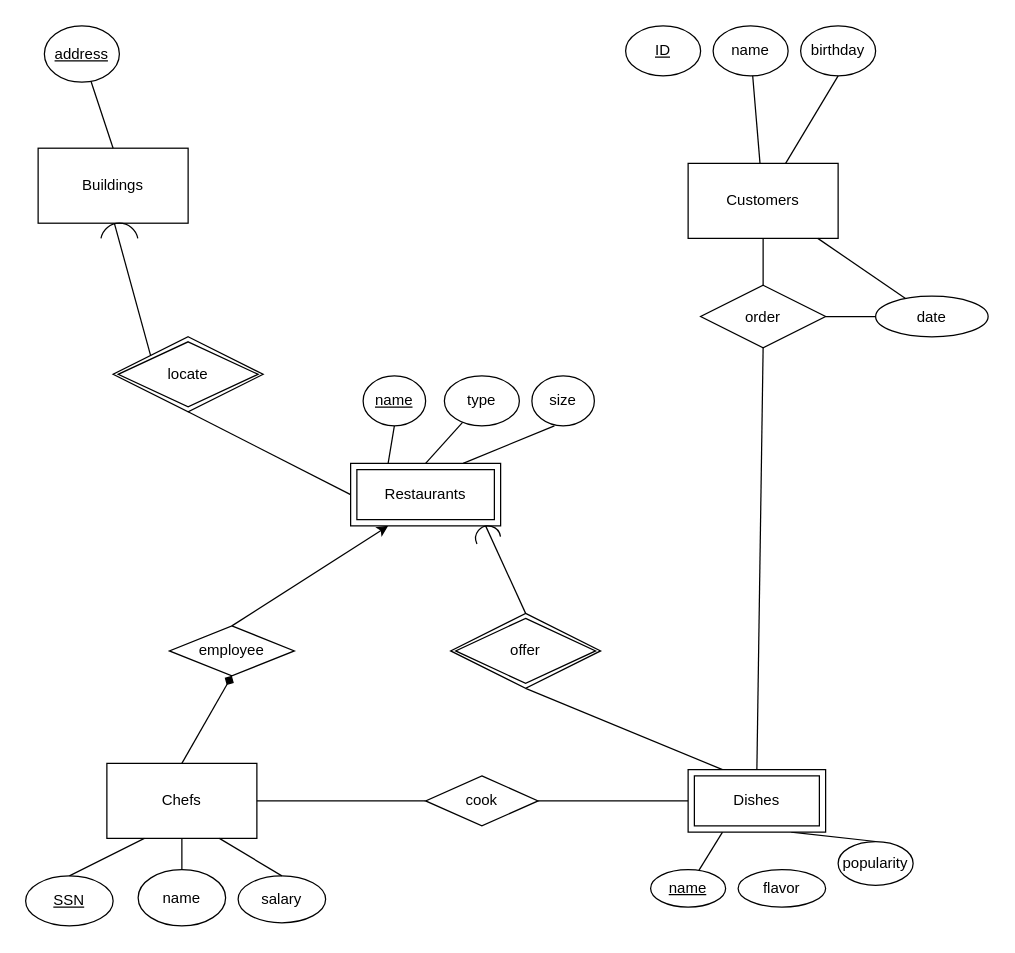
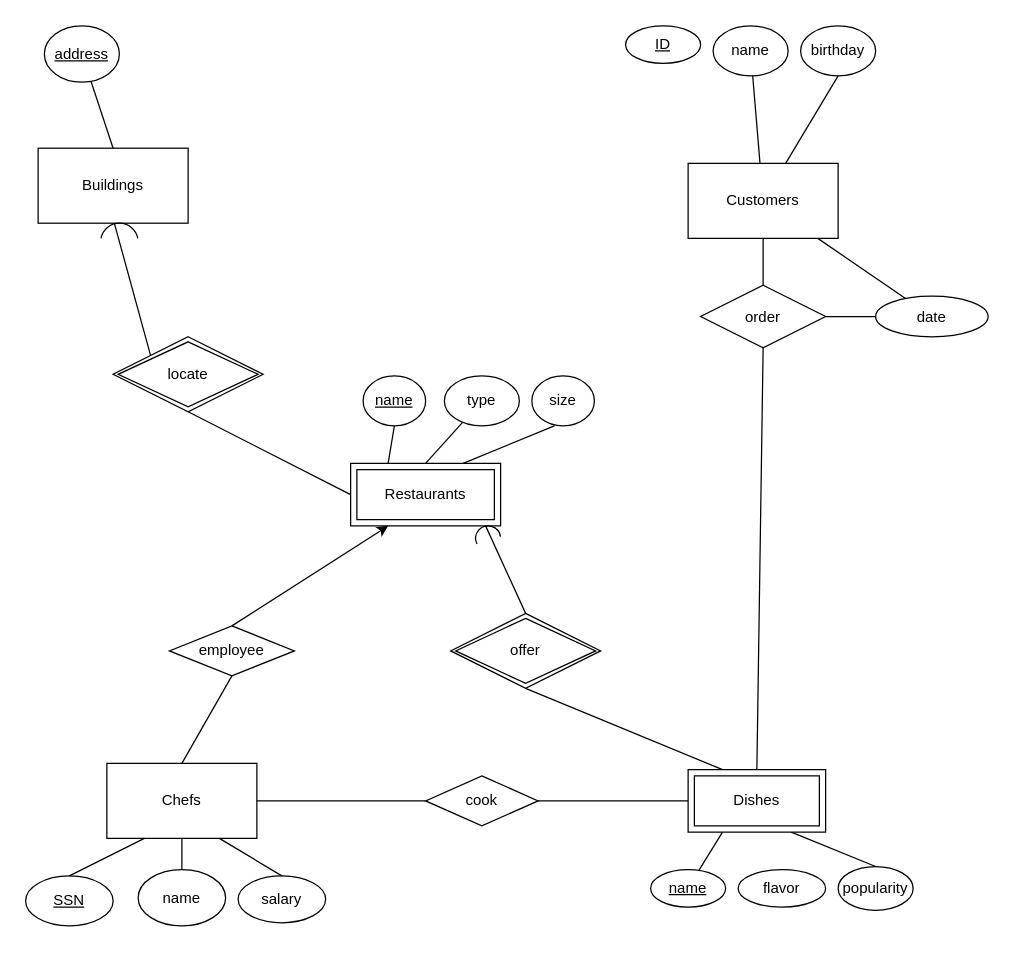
node "ID": size 75x50 -> 75x38
edge "Chefs" -> "employee": arrowhead diamond -> none
node "popularity": moved (876, 863) -> (876, 888)
